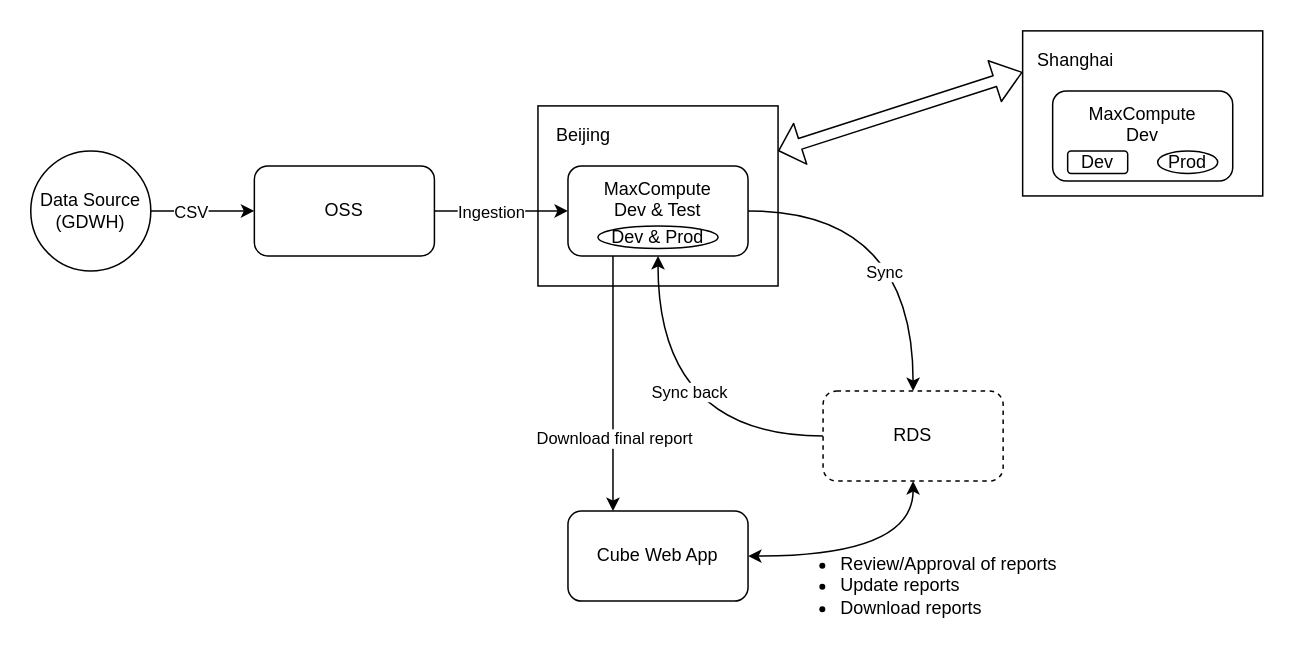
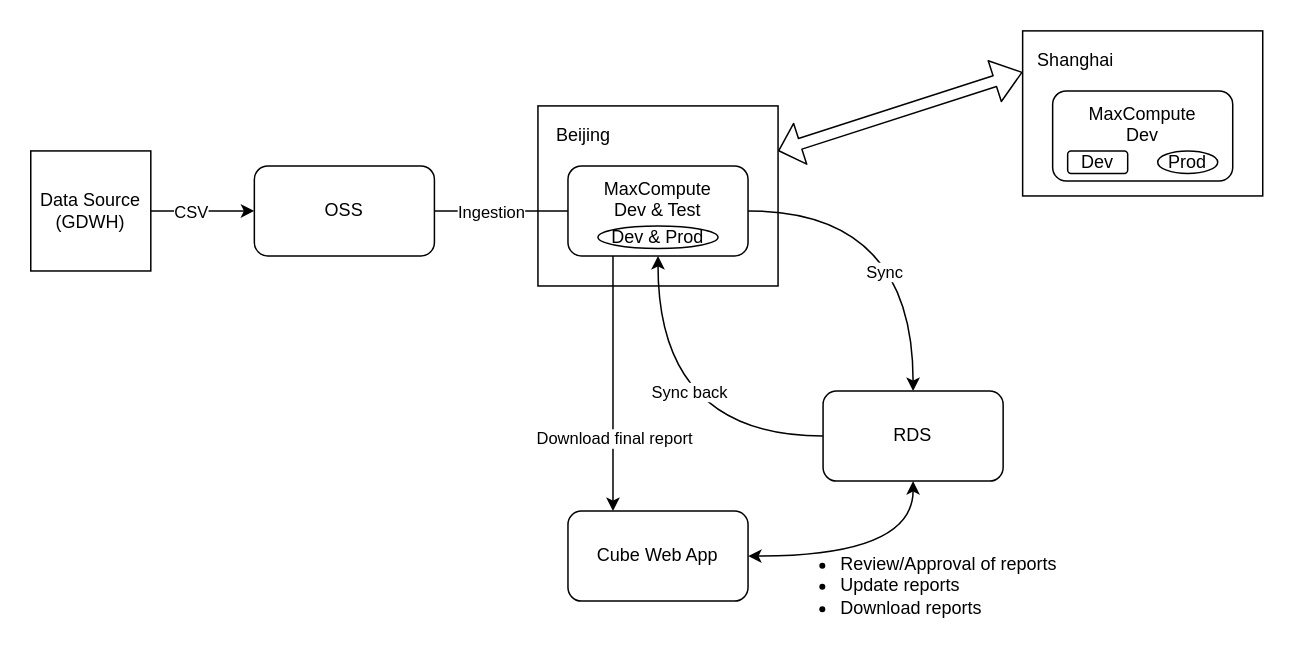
node "Data Source (GDWH)": shape ellipse -> rectangle
edge "OSS" -> "MaxCompute Dev & Test": arrowhead classic -> none
node "RDS": style dashed -> solid
